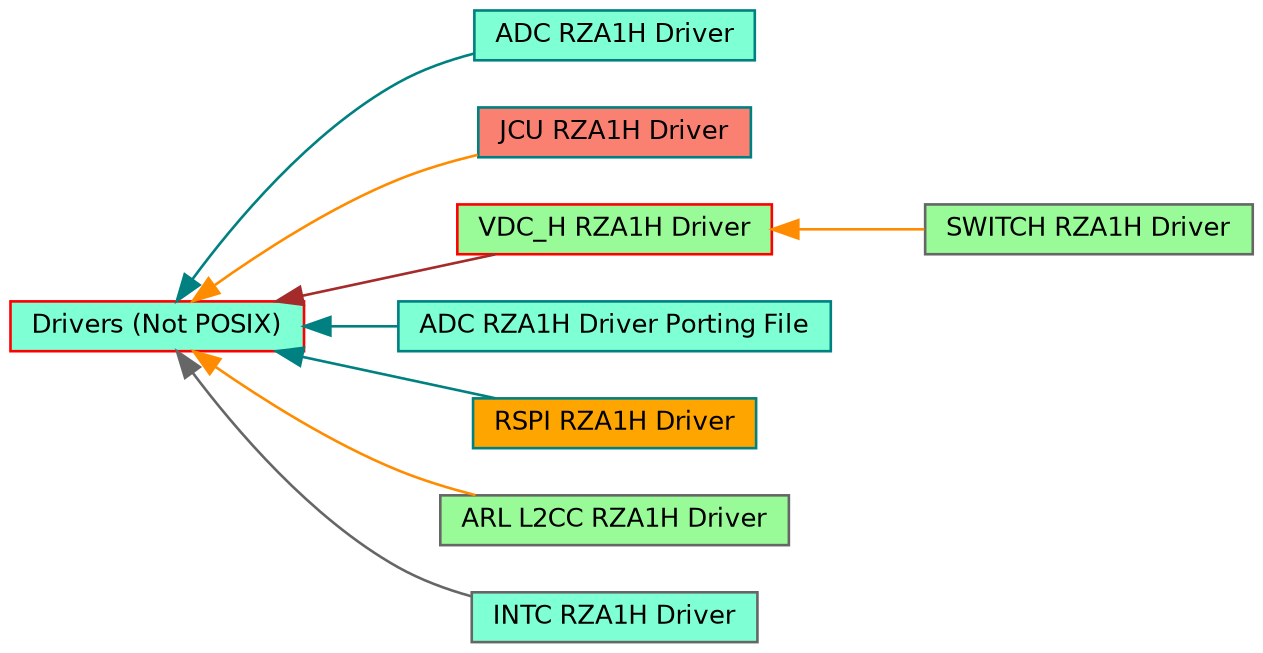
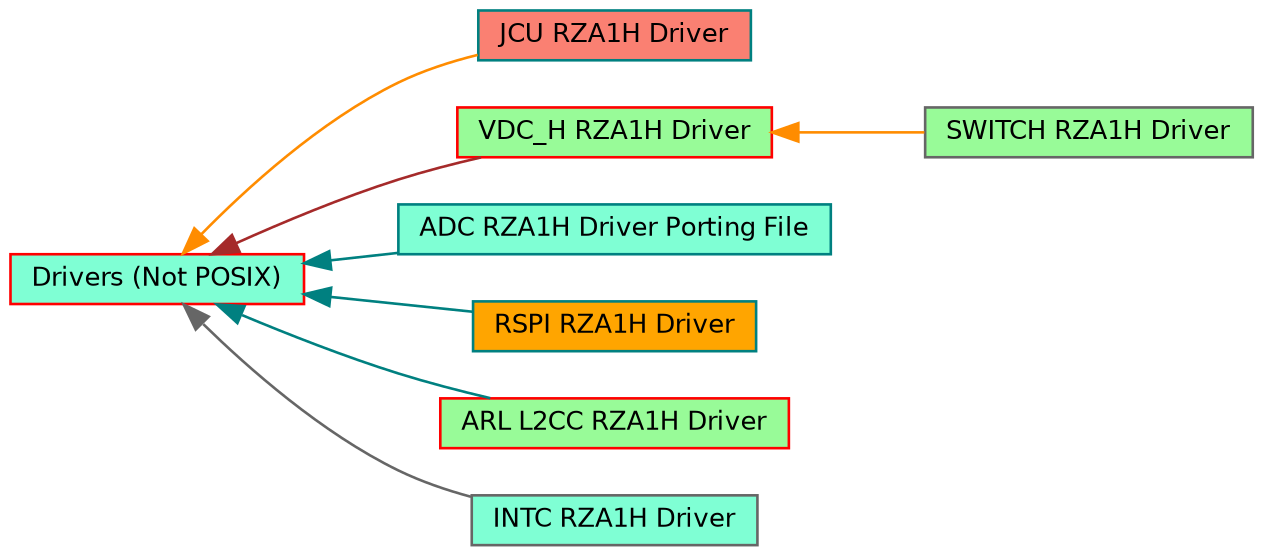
node "ADC RZA1H Driver": removed
edge "ARL L2CC RZA1H Driver" -> "Drivers (Not POSIX)": color darkorange -> teal
node "ARL L2CC RZA1H Driver": color gray40 -> red
